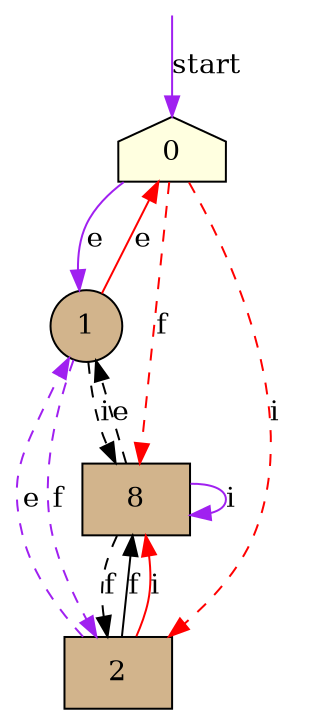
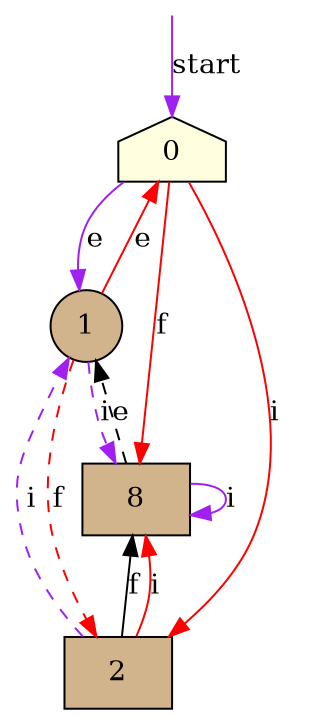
edge "0" -> "8": style dashed -> solid
edge "1" -> "8": color black -> purple
edge "0" -> "2": style dashed -> solid
edge "1" -> "2": color purple -> red
edge "2" -> "1": label "e" -> "i"
edge "8" -> "2": removed, label "f"
